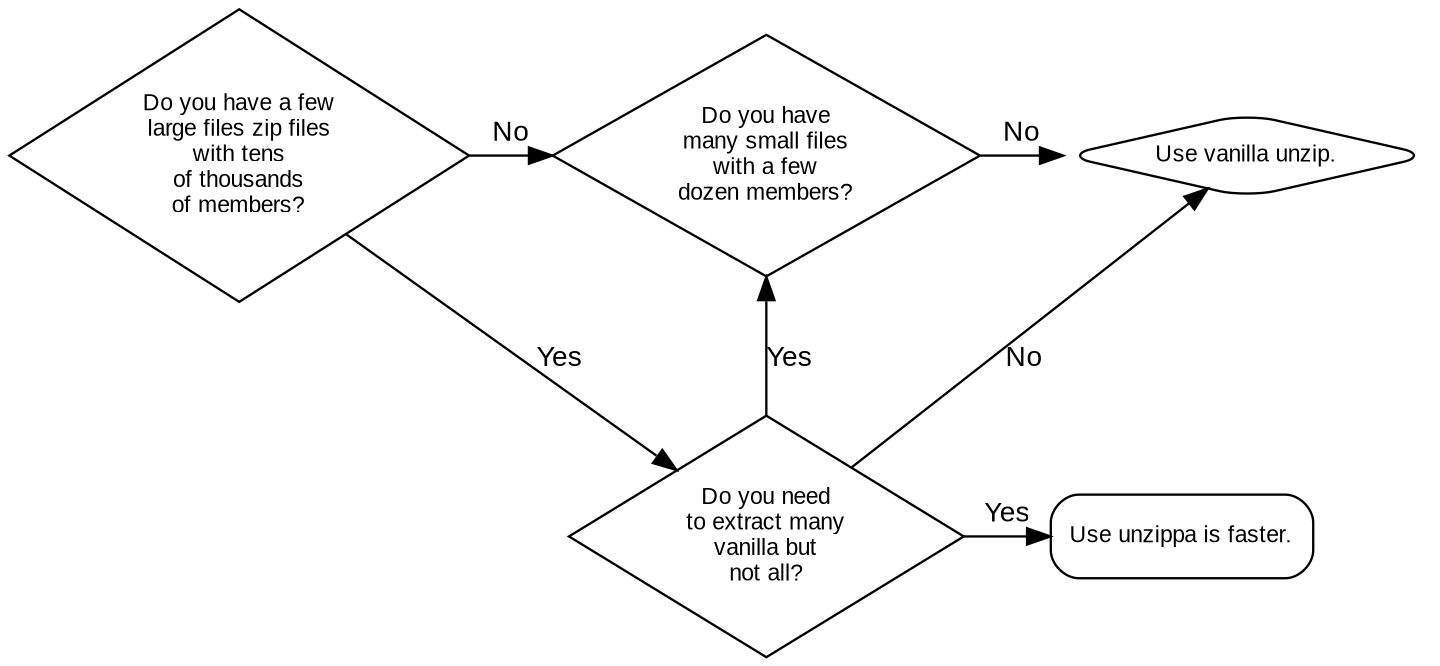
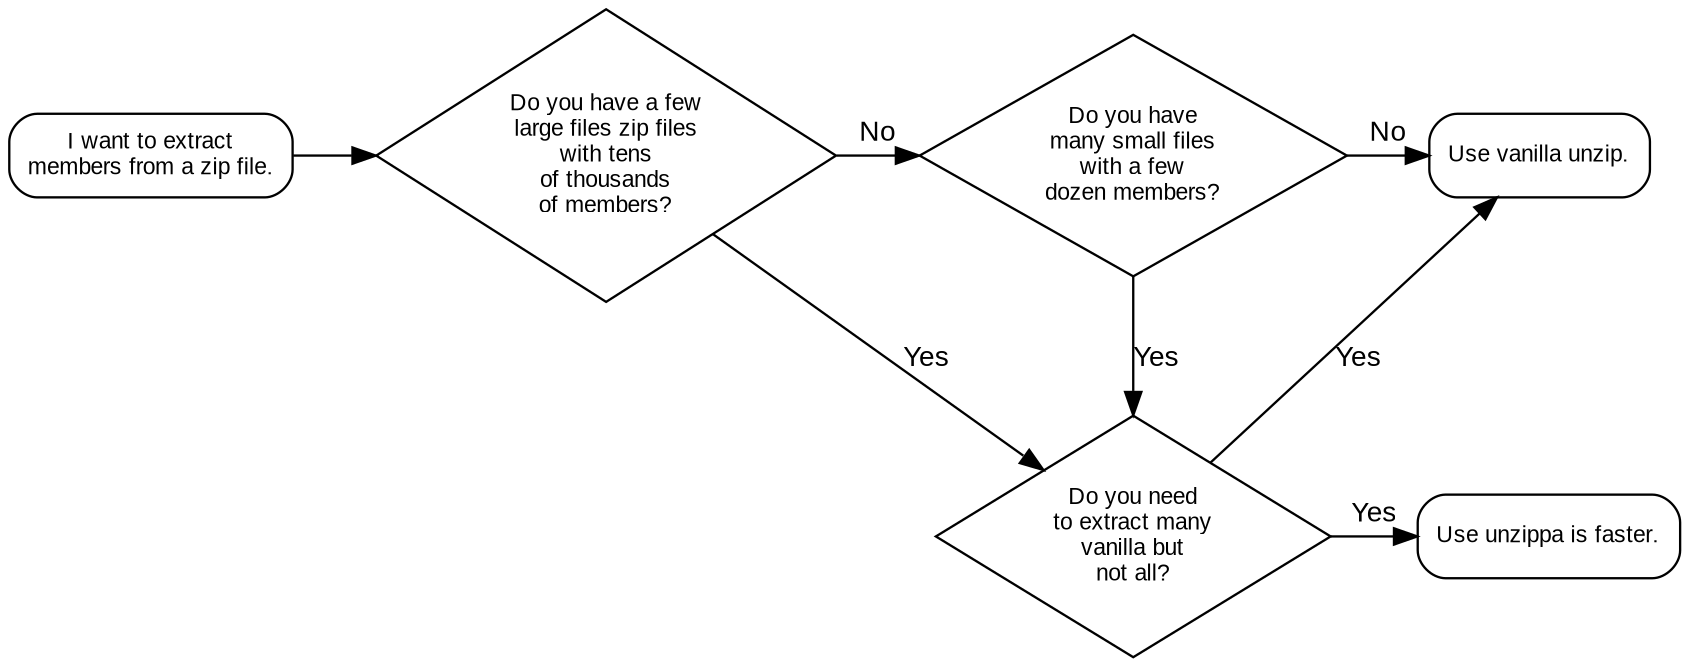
node "I want to extract members from a zip file.": added
node "Use vanilla unzip.": shape diamond -> box
edge "Do you need to extract many vanilla but not all?" -> "Do you have many small files with a few dozen members?": reversed
edge "Do you need to extract many vanilla but not all?" -> "Use vanilla unzip.": label "No" -> "Yes"
